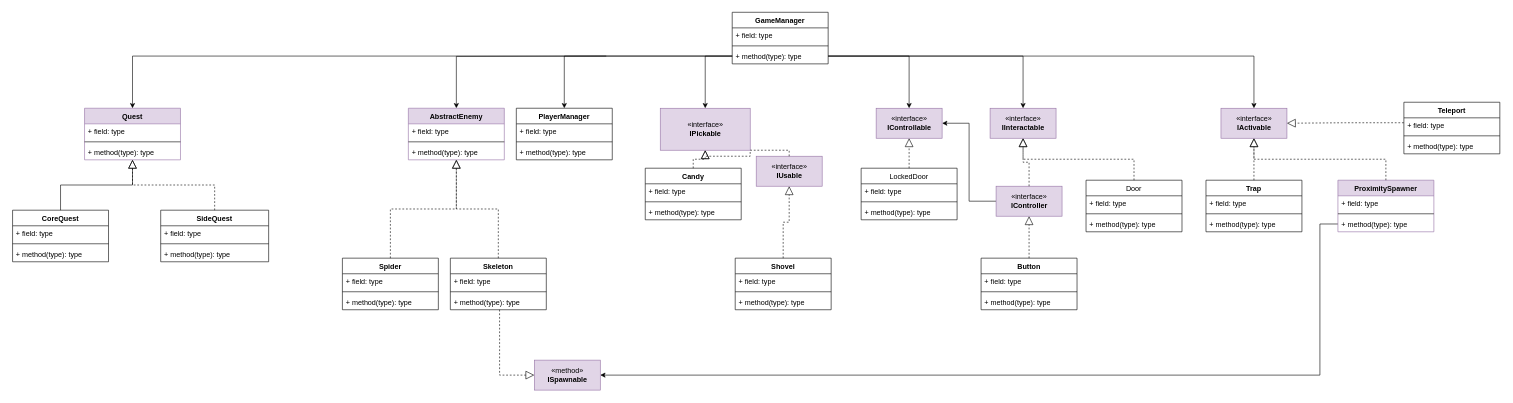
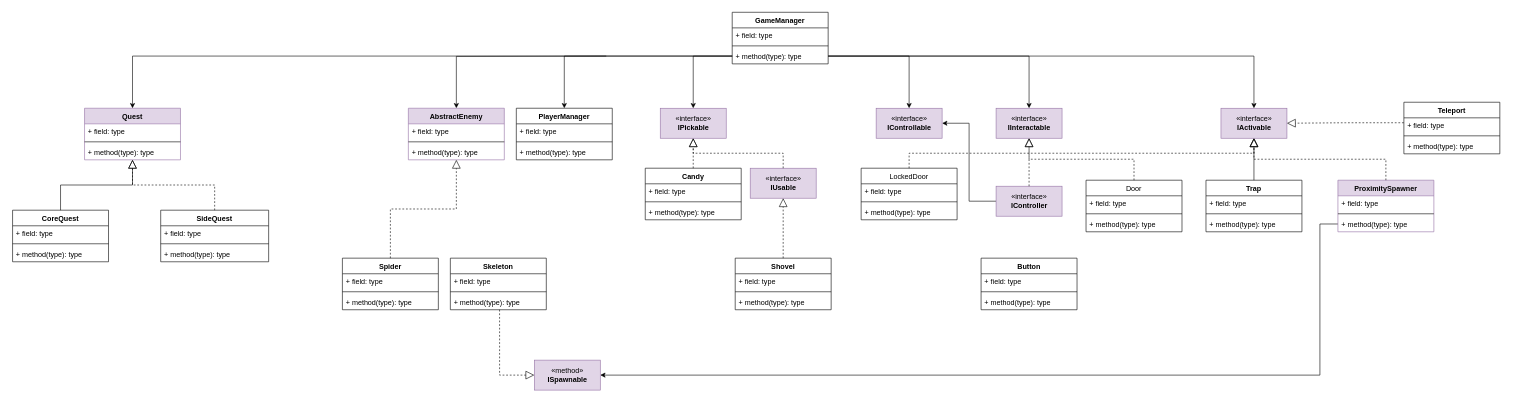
node "«interface» IInteractable": moved (1023, 123) -> (1029, 123)
node "«interface» IPickable": size 90x42 -> 66x30
edge "LockedDoor" -> "«interface» IControllable": now "LockedDoor" -> "«interface» IActivable"
edge "Trap" -> "«interface» IActivable": style dashed -> solid
node "«interface» IUsable": moved (789, 171) -> (783, 183)
edge "Skeleton" -> "AbstractEnemy": removed
edge "Button" -> "«interface» IController": removed
